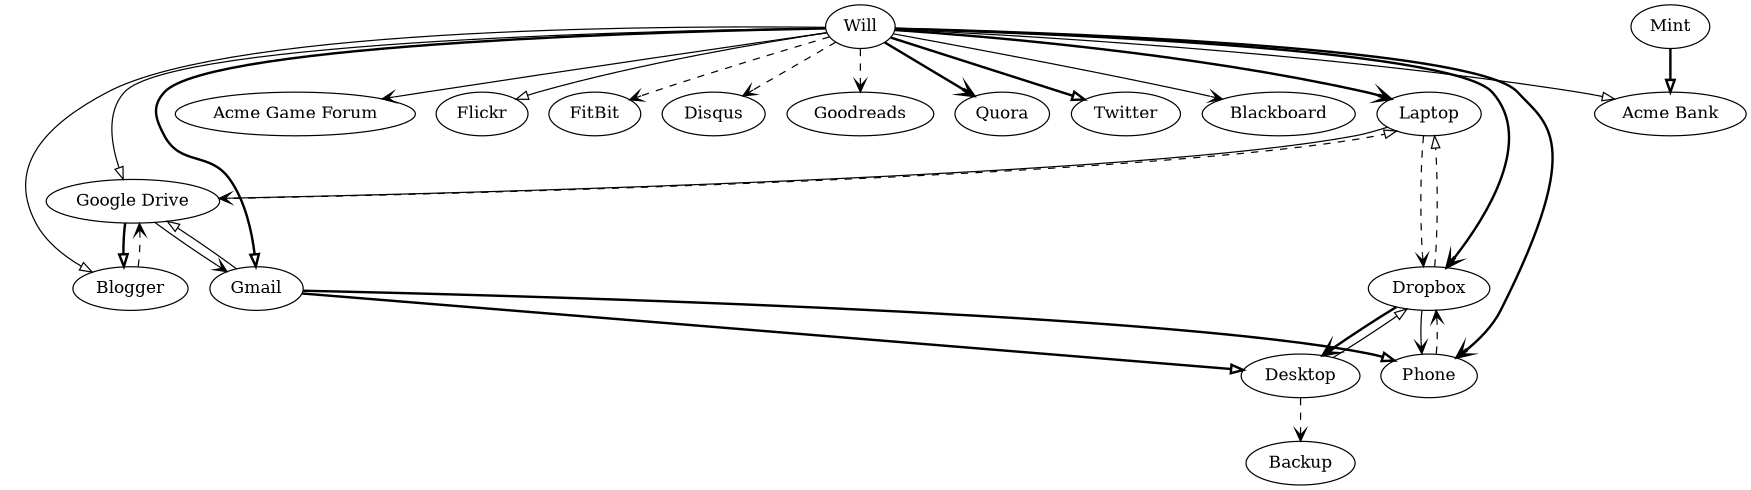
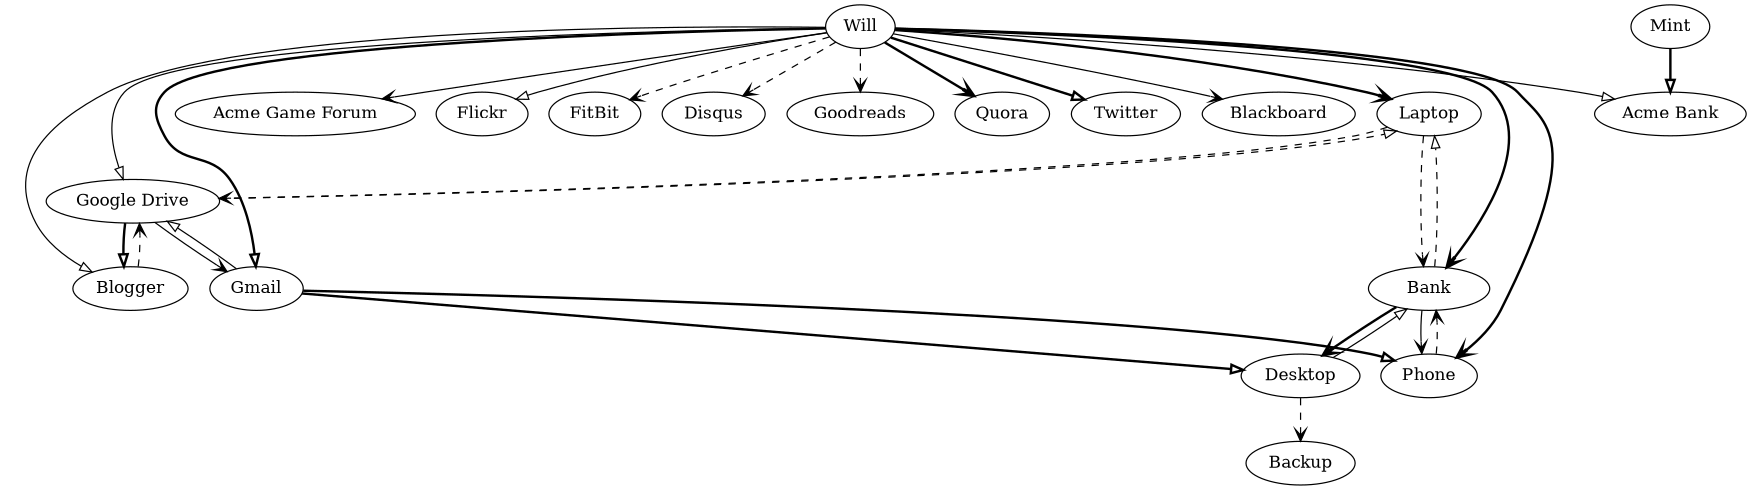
edge "Laptop" -> "Google Drive": style solid -> dashed
node "Dropbox": label "Dropbox" -> "Bank"
